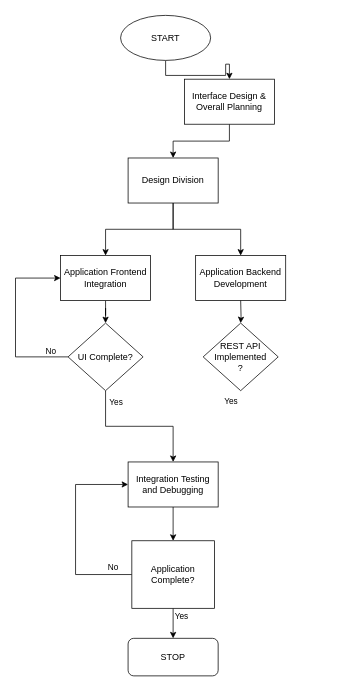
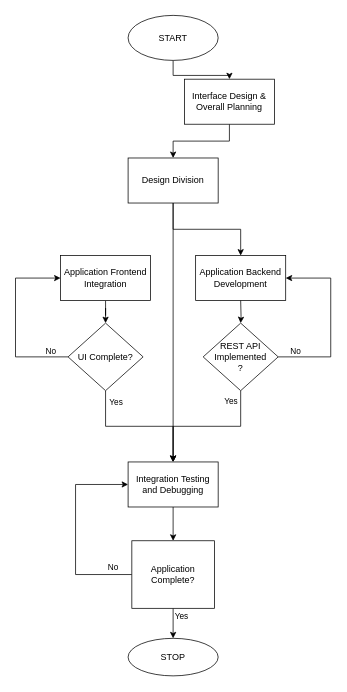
node "START": moved (165, 38) -> (173, 38)
edge "Design Division" -> "Application Frontend Integration": now "Design Division" -> "Integration Testing and Debugging"
edge "REST API Implemented ?" -> "Application Backend Development": added, label "No"
edge "REST API Implemented ?" -> "Integration Testing and Debugging": added
node "STOP": shape rounded rectangle -> ellipse
